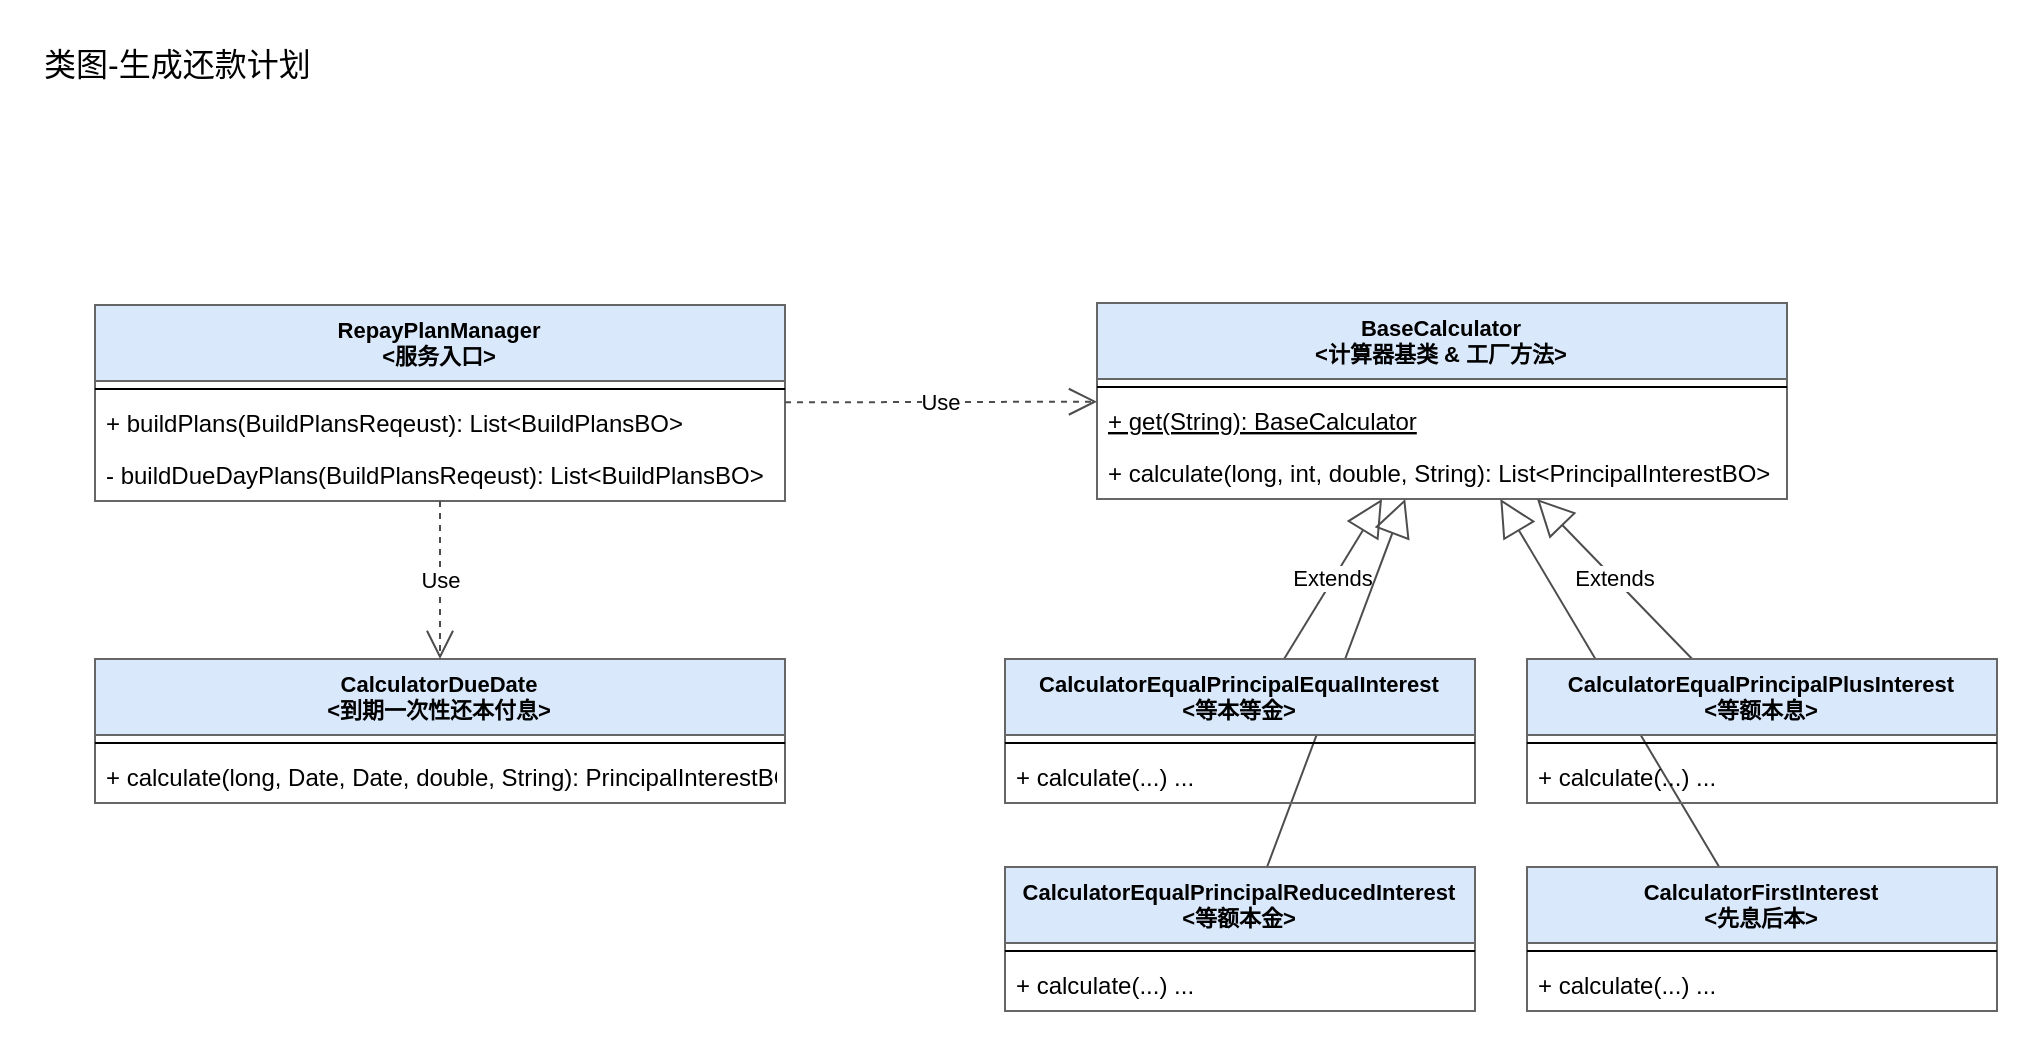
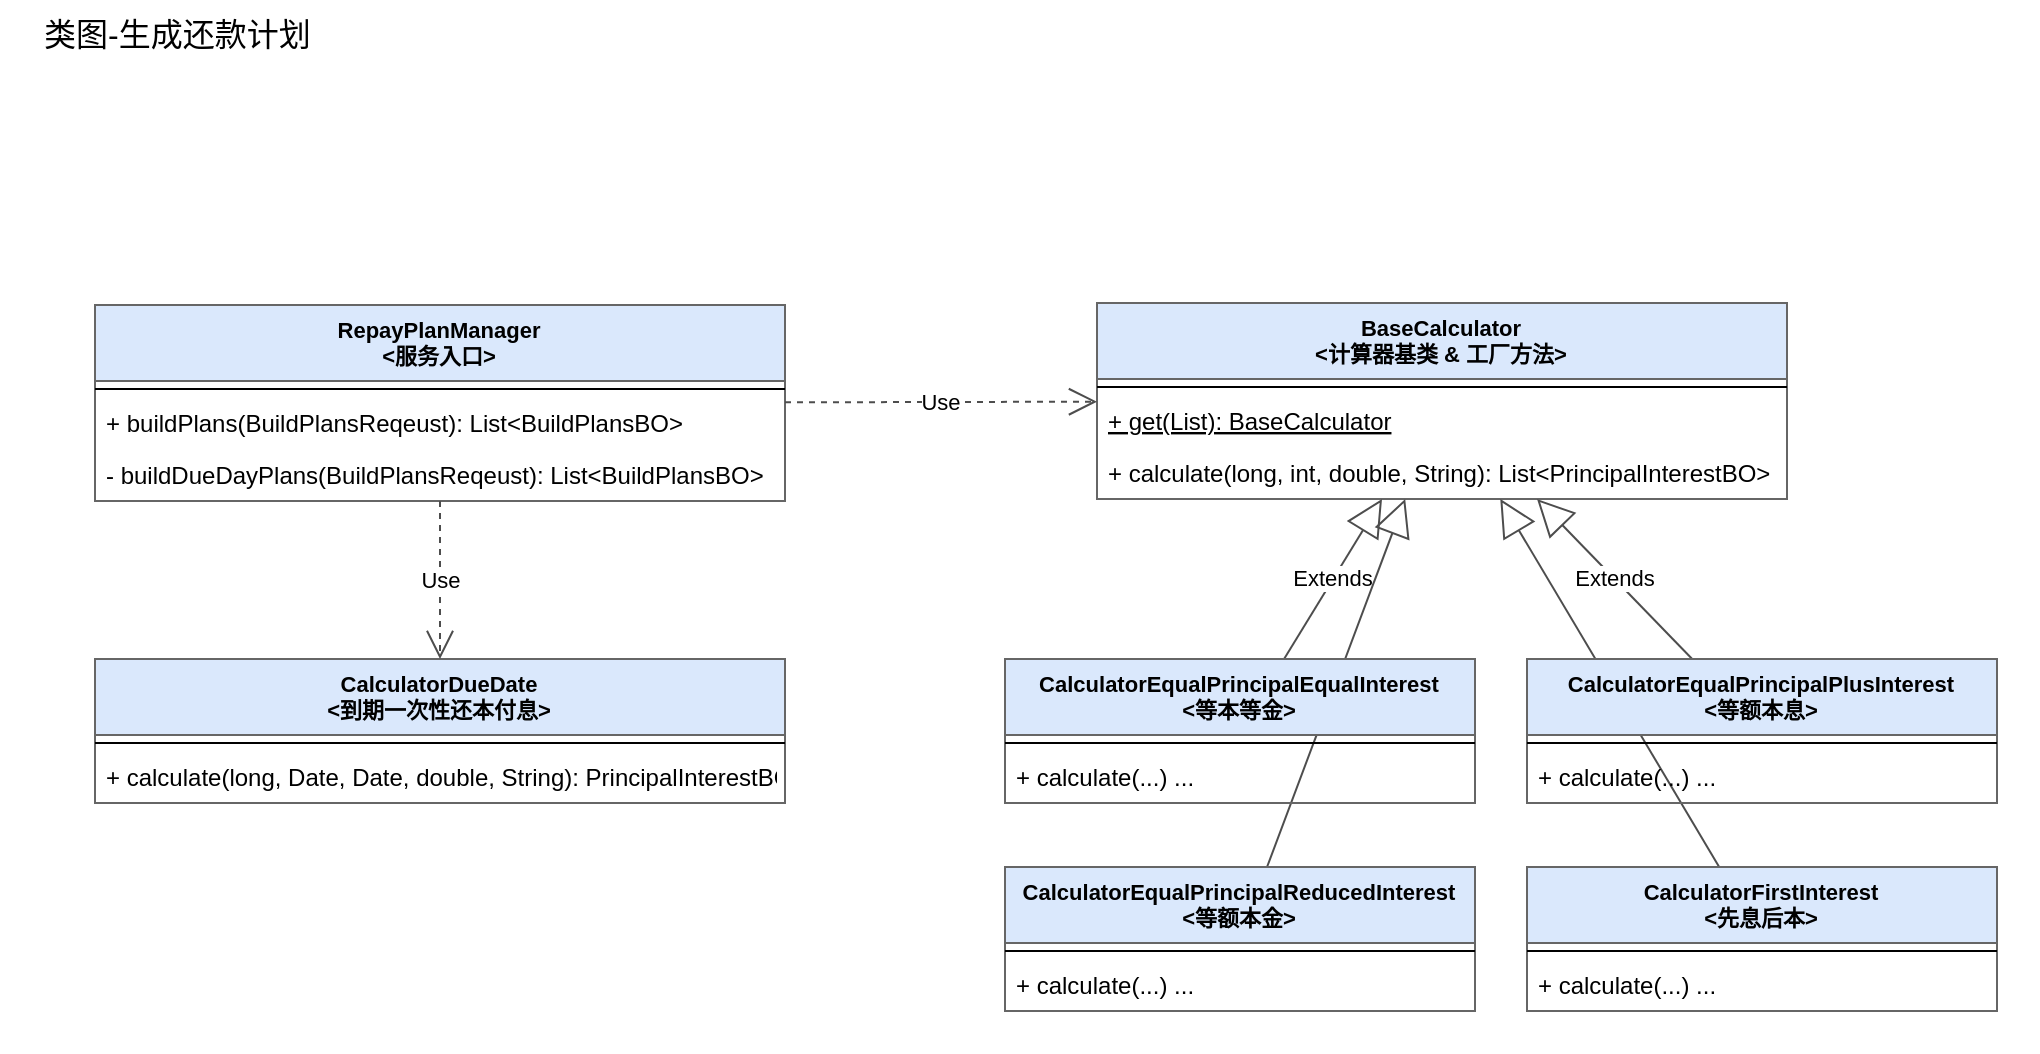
node "类图-生成还款计划": moved (184, 60) -> (184, 30)
node "+ get(String): BaseCalculator": label "+ get(String): BaseCalculator" -> "+ get(List): BaseCalculator"
